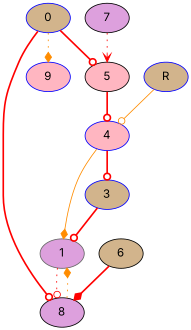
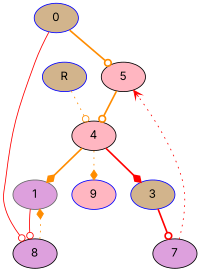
edge "0" -> "9": now "4" -> "9"
edge "0" -> "5": color red -> darkorange
edge "5" -> "4": color red -> darkorange
edge "R" -> "4": style solid -> dotted
node "4": color blue -> black
edge "4" -> "3": arrowhead odot -> diamond
edge "0" -> "8": style bold -> solid
edge "4" -> "1": style solid -> bold
edge "3" -> "1": now "3" -> "7"
node "6": removed
edge "1" -> "8": style dotted -> solid
